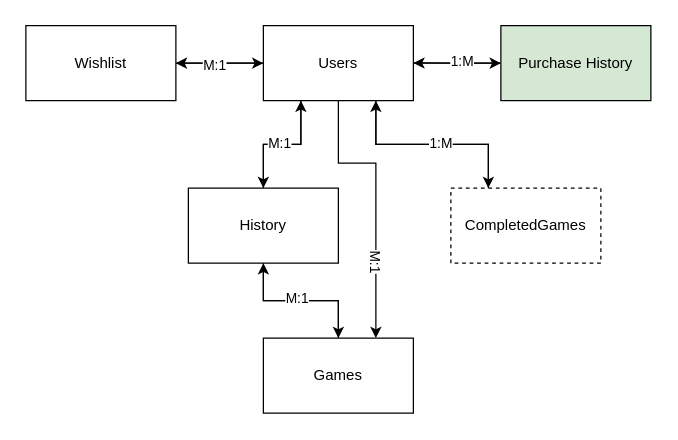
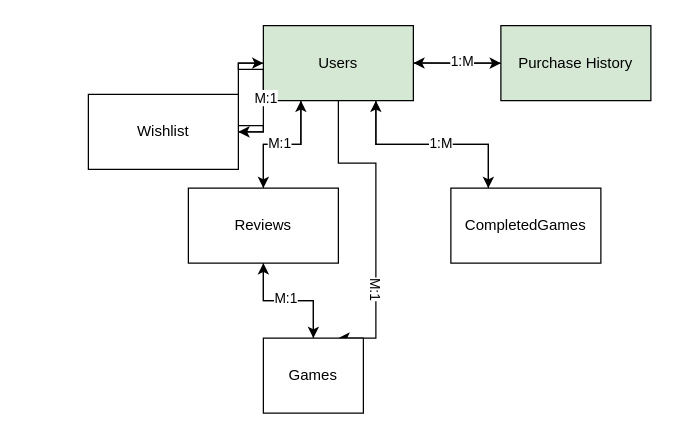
node "Wishlist": moved (101, 63) -> (163, 132)
node "Users": fillcolor #ffffff -> #d5e8d4
node "History": label "History" -> "Reviews"
node "CompletedGames": style dashed -> solid
node "Games": size 150x75 -> 100x75
